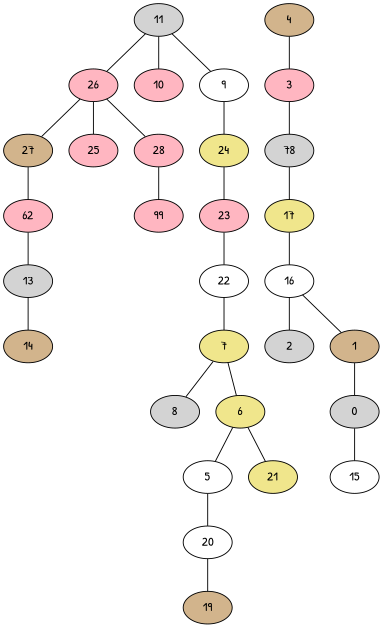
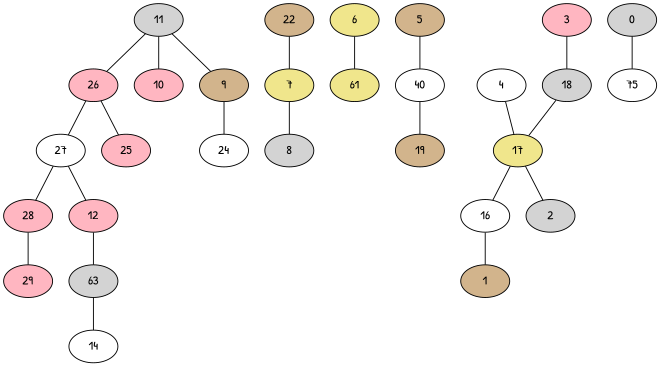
node "4": fillcolor tan -> white
edge "4" -- "3": now "4" -- "17"
node "9": fillcolor white -> tan
edge "26" -- "28": now "27" -- "28"
node "27": fillcolor tan -> white
node "24": fillcolor khaki -> white
node "78": label "78" -> "18"
node "62": label "62" -> "12"
node "99": label "99" -> "29"
node "23": removed
node "13": label "13" -> "63"
node "22": fillcolor white -> tan
edge "16" -- "2": now "17" -- "2"
node "14": fillcolor tan -> white
edge "7" -- "6": removed
edge "1" -- "0": removed
edge "6" -- "5": removed
node "5": fillcolor white -> tan
node "21": label "21" -> "61"
node "15": label "15" -> "75"
node "20": label "20" -> "40"
